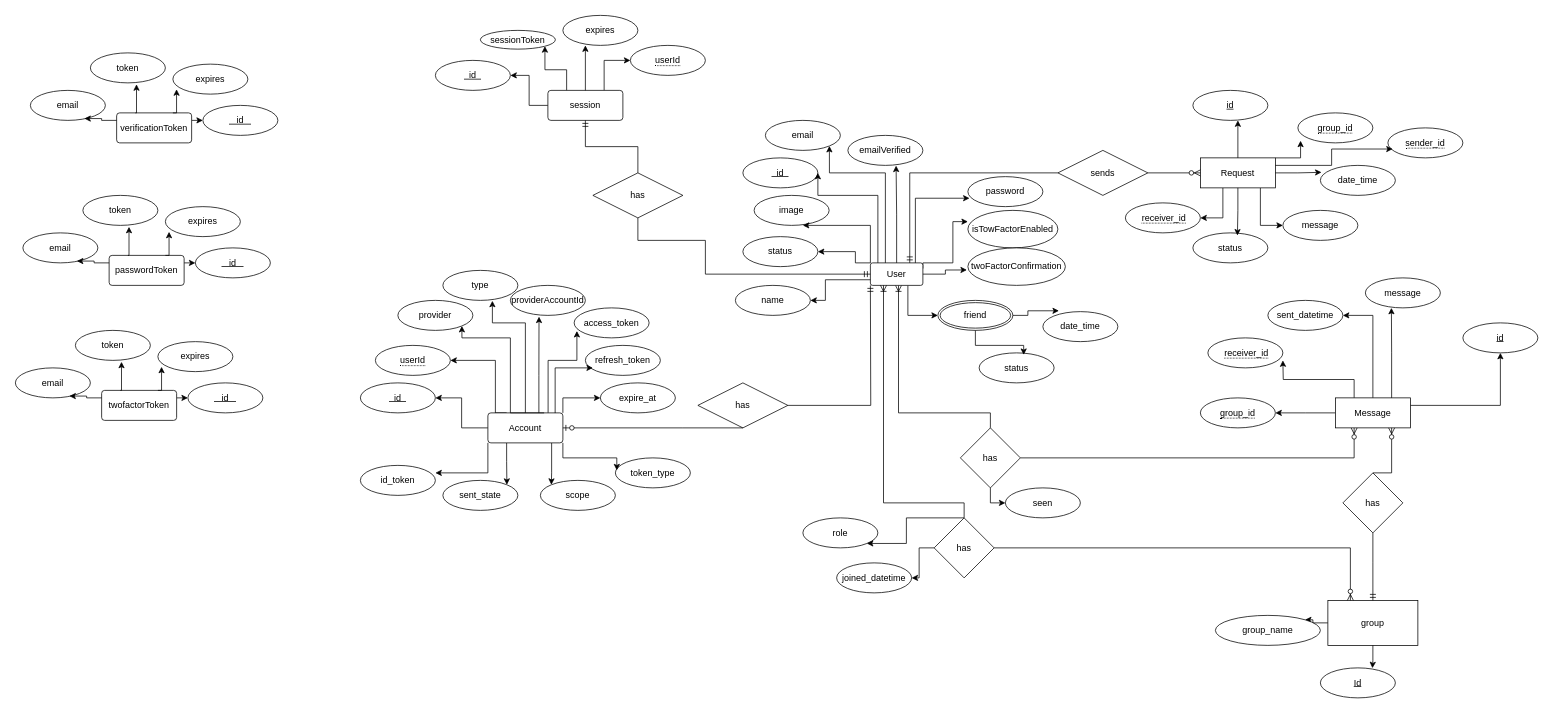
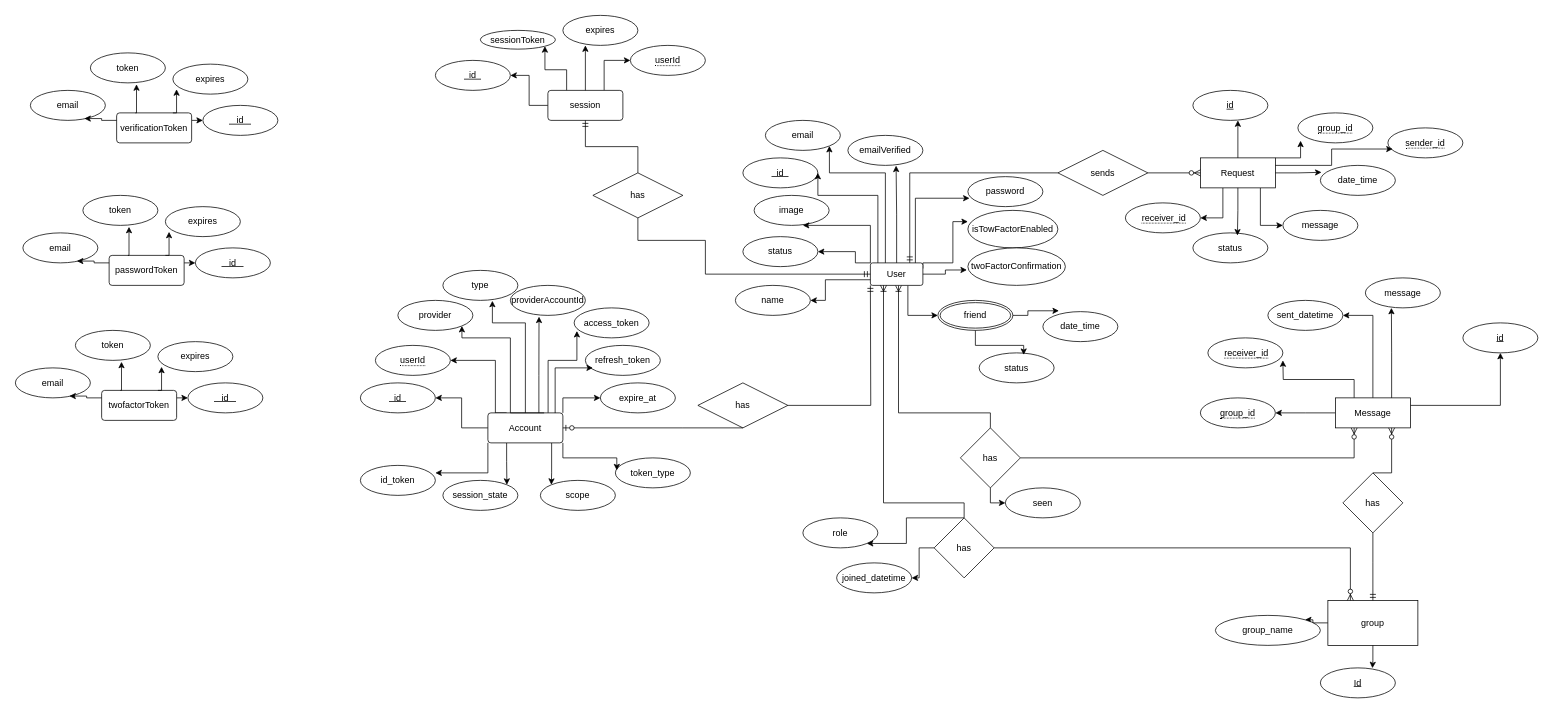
node "sent_state": label "sent_state" -> "session_state"
